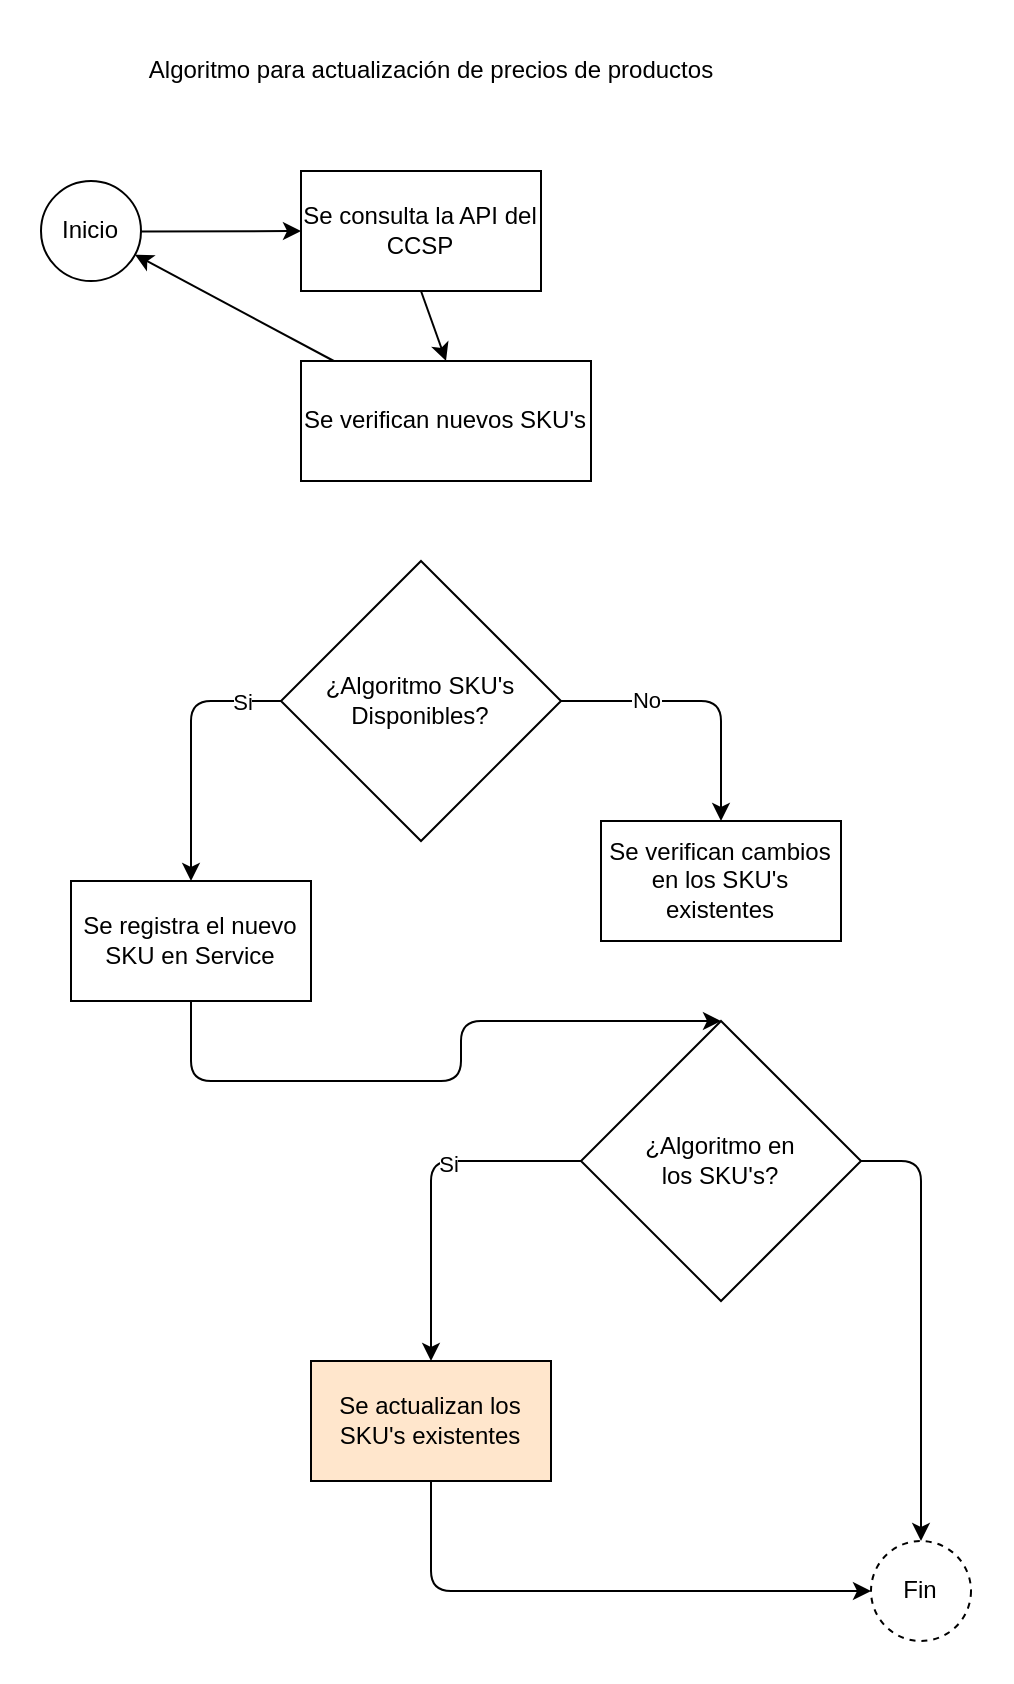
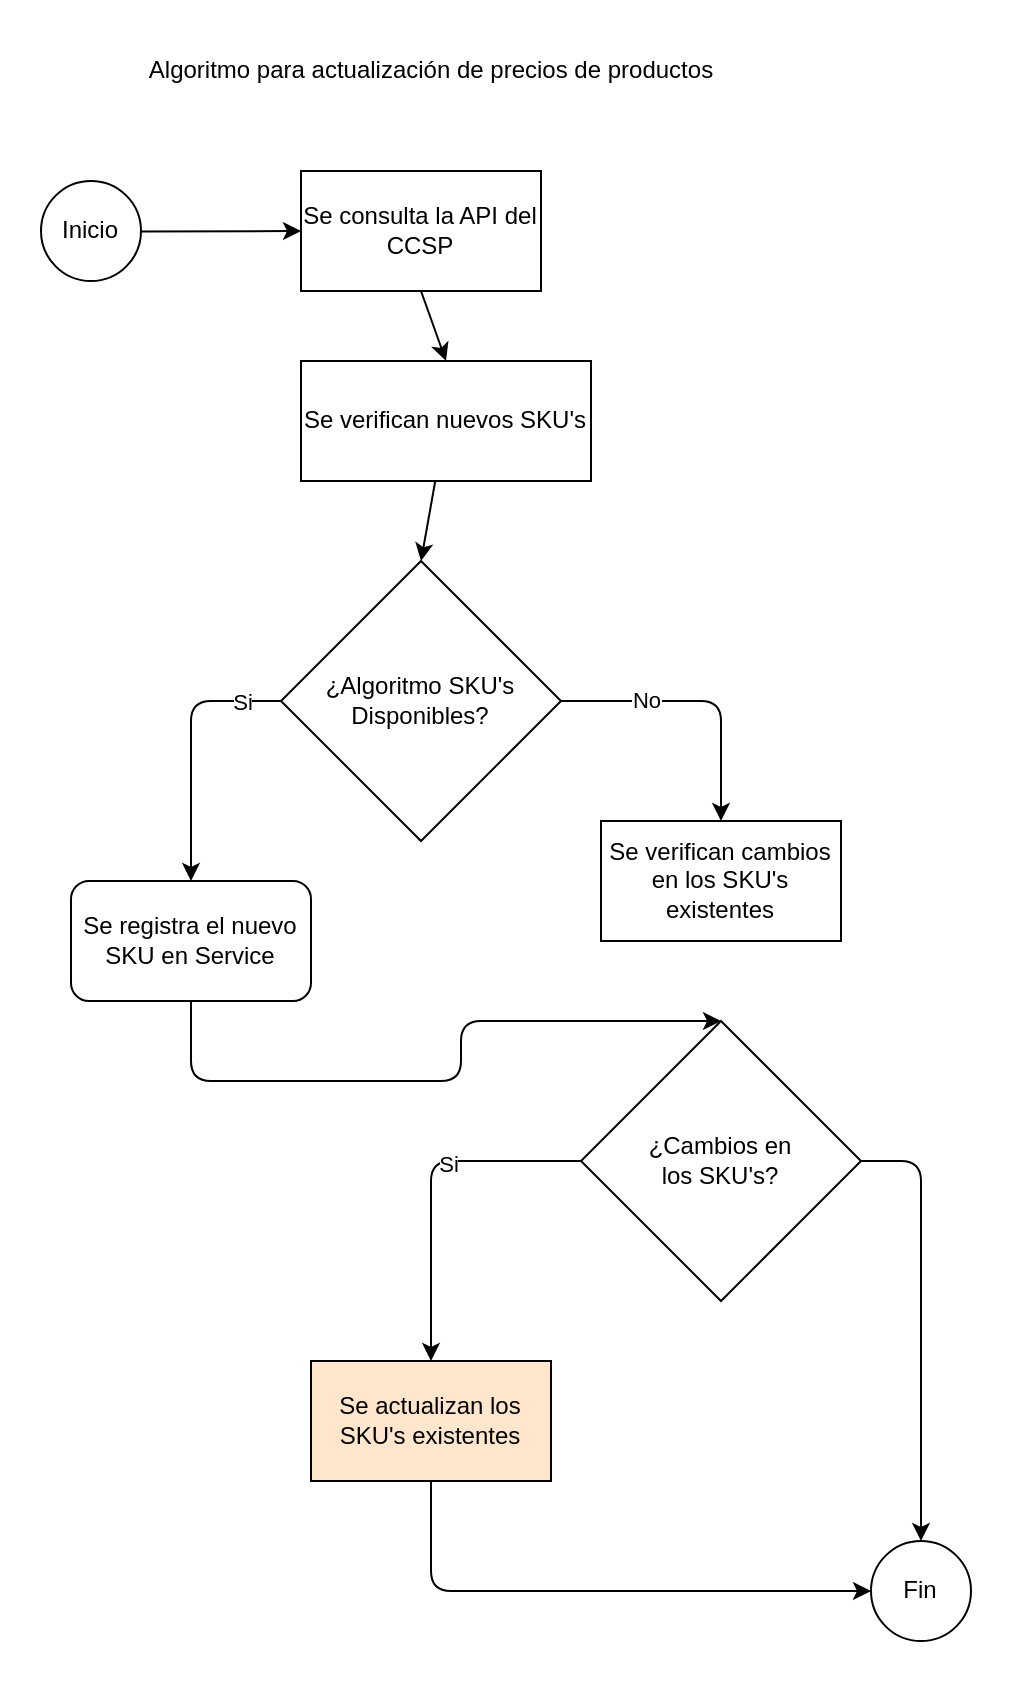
edge "Se verifican nuevos SKU's" -> "Inicio": now "Se verifican nuevos SKU's" -> "¿Algoritmo SKU's Disponibles?"
node "Se registra el nuevo SKU en Service": shape rectangle -> rounded rectangle
node "¿Algoritmo en los SKU's?": label "¿Algoritmo en los SKU's?" -> "¿Cambios en los SKU's?"
node "Fin": style dashed -> solid
